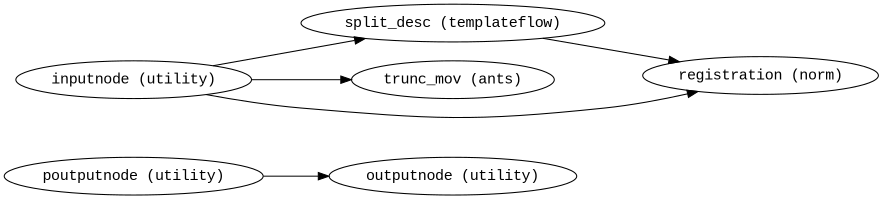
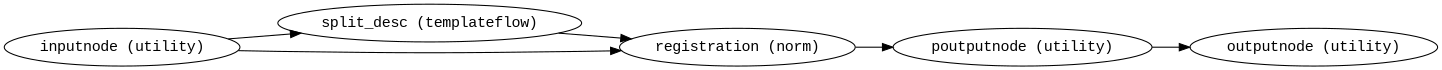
edge "registration (norm)" -> "poutputnode (utility)": added
node "trunc_mov (ants)": removed
